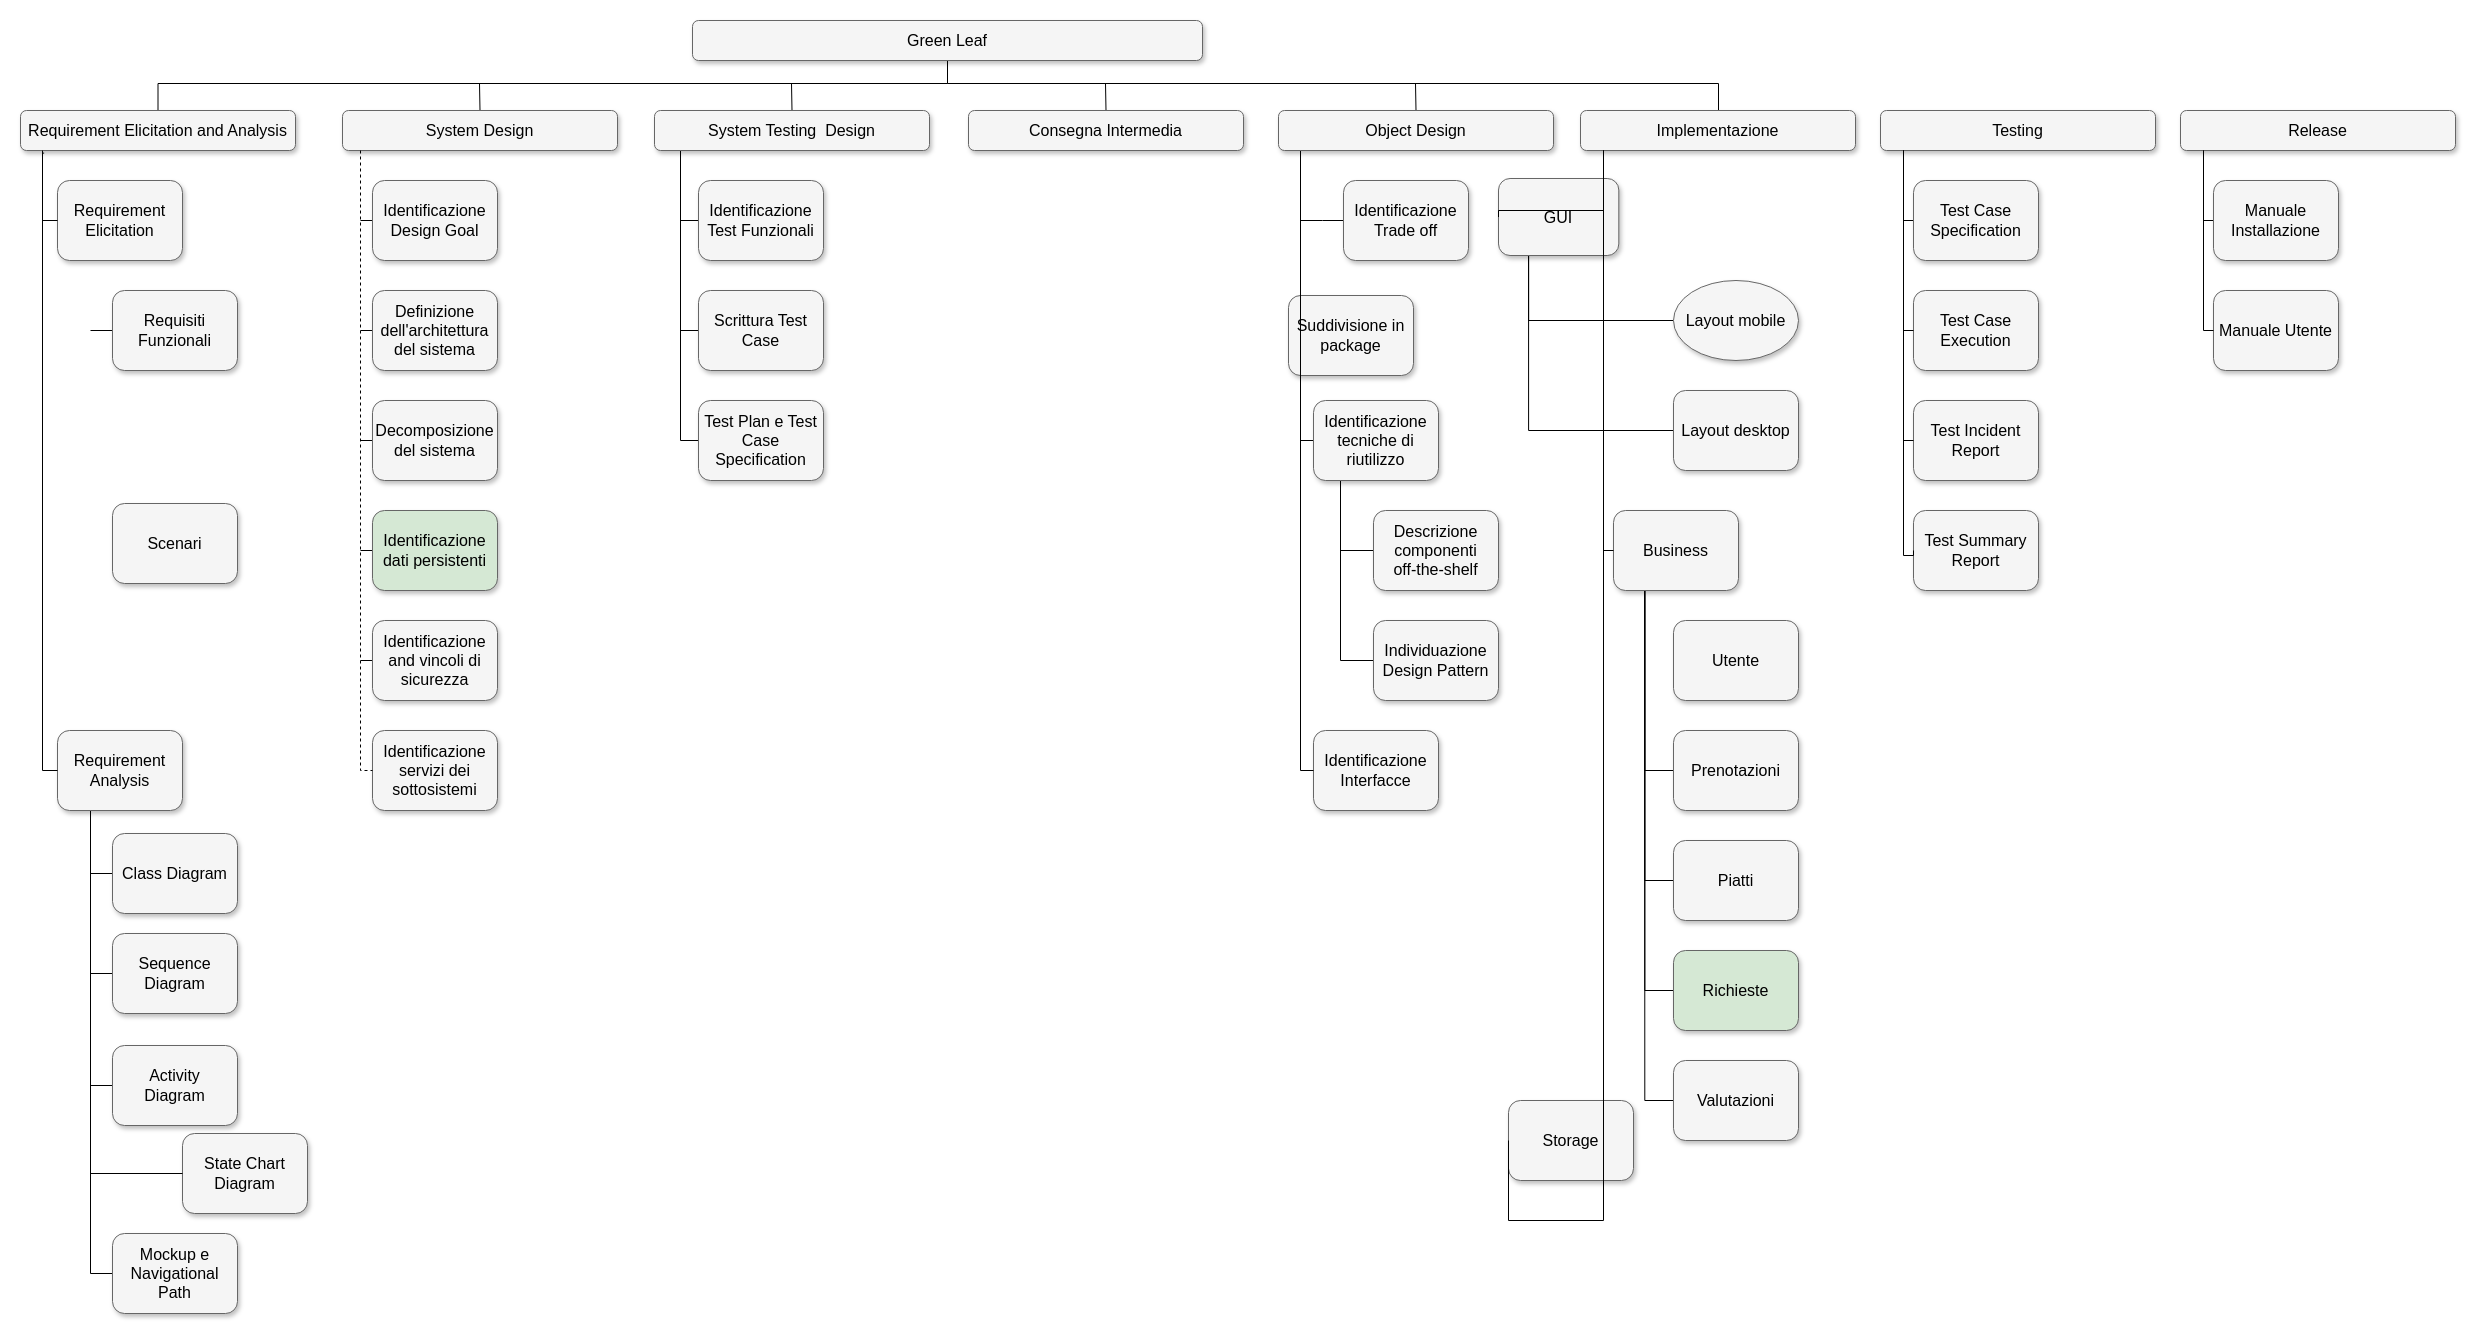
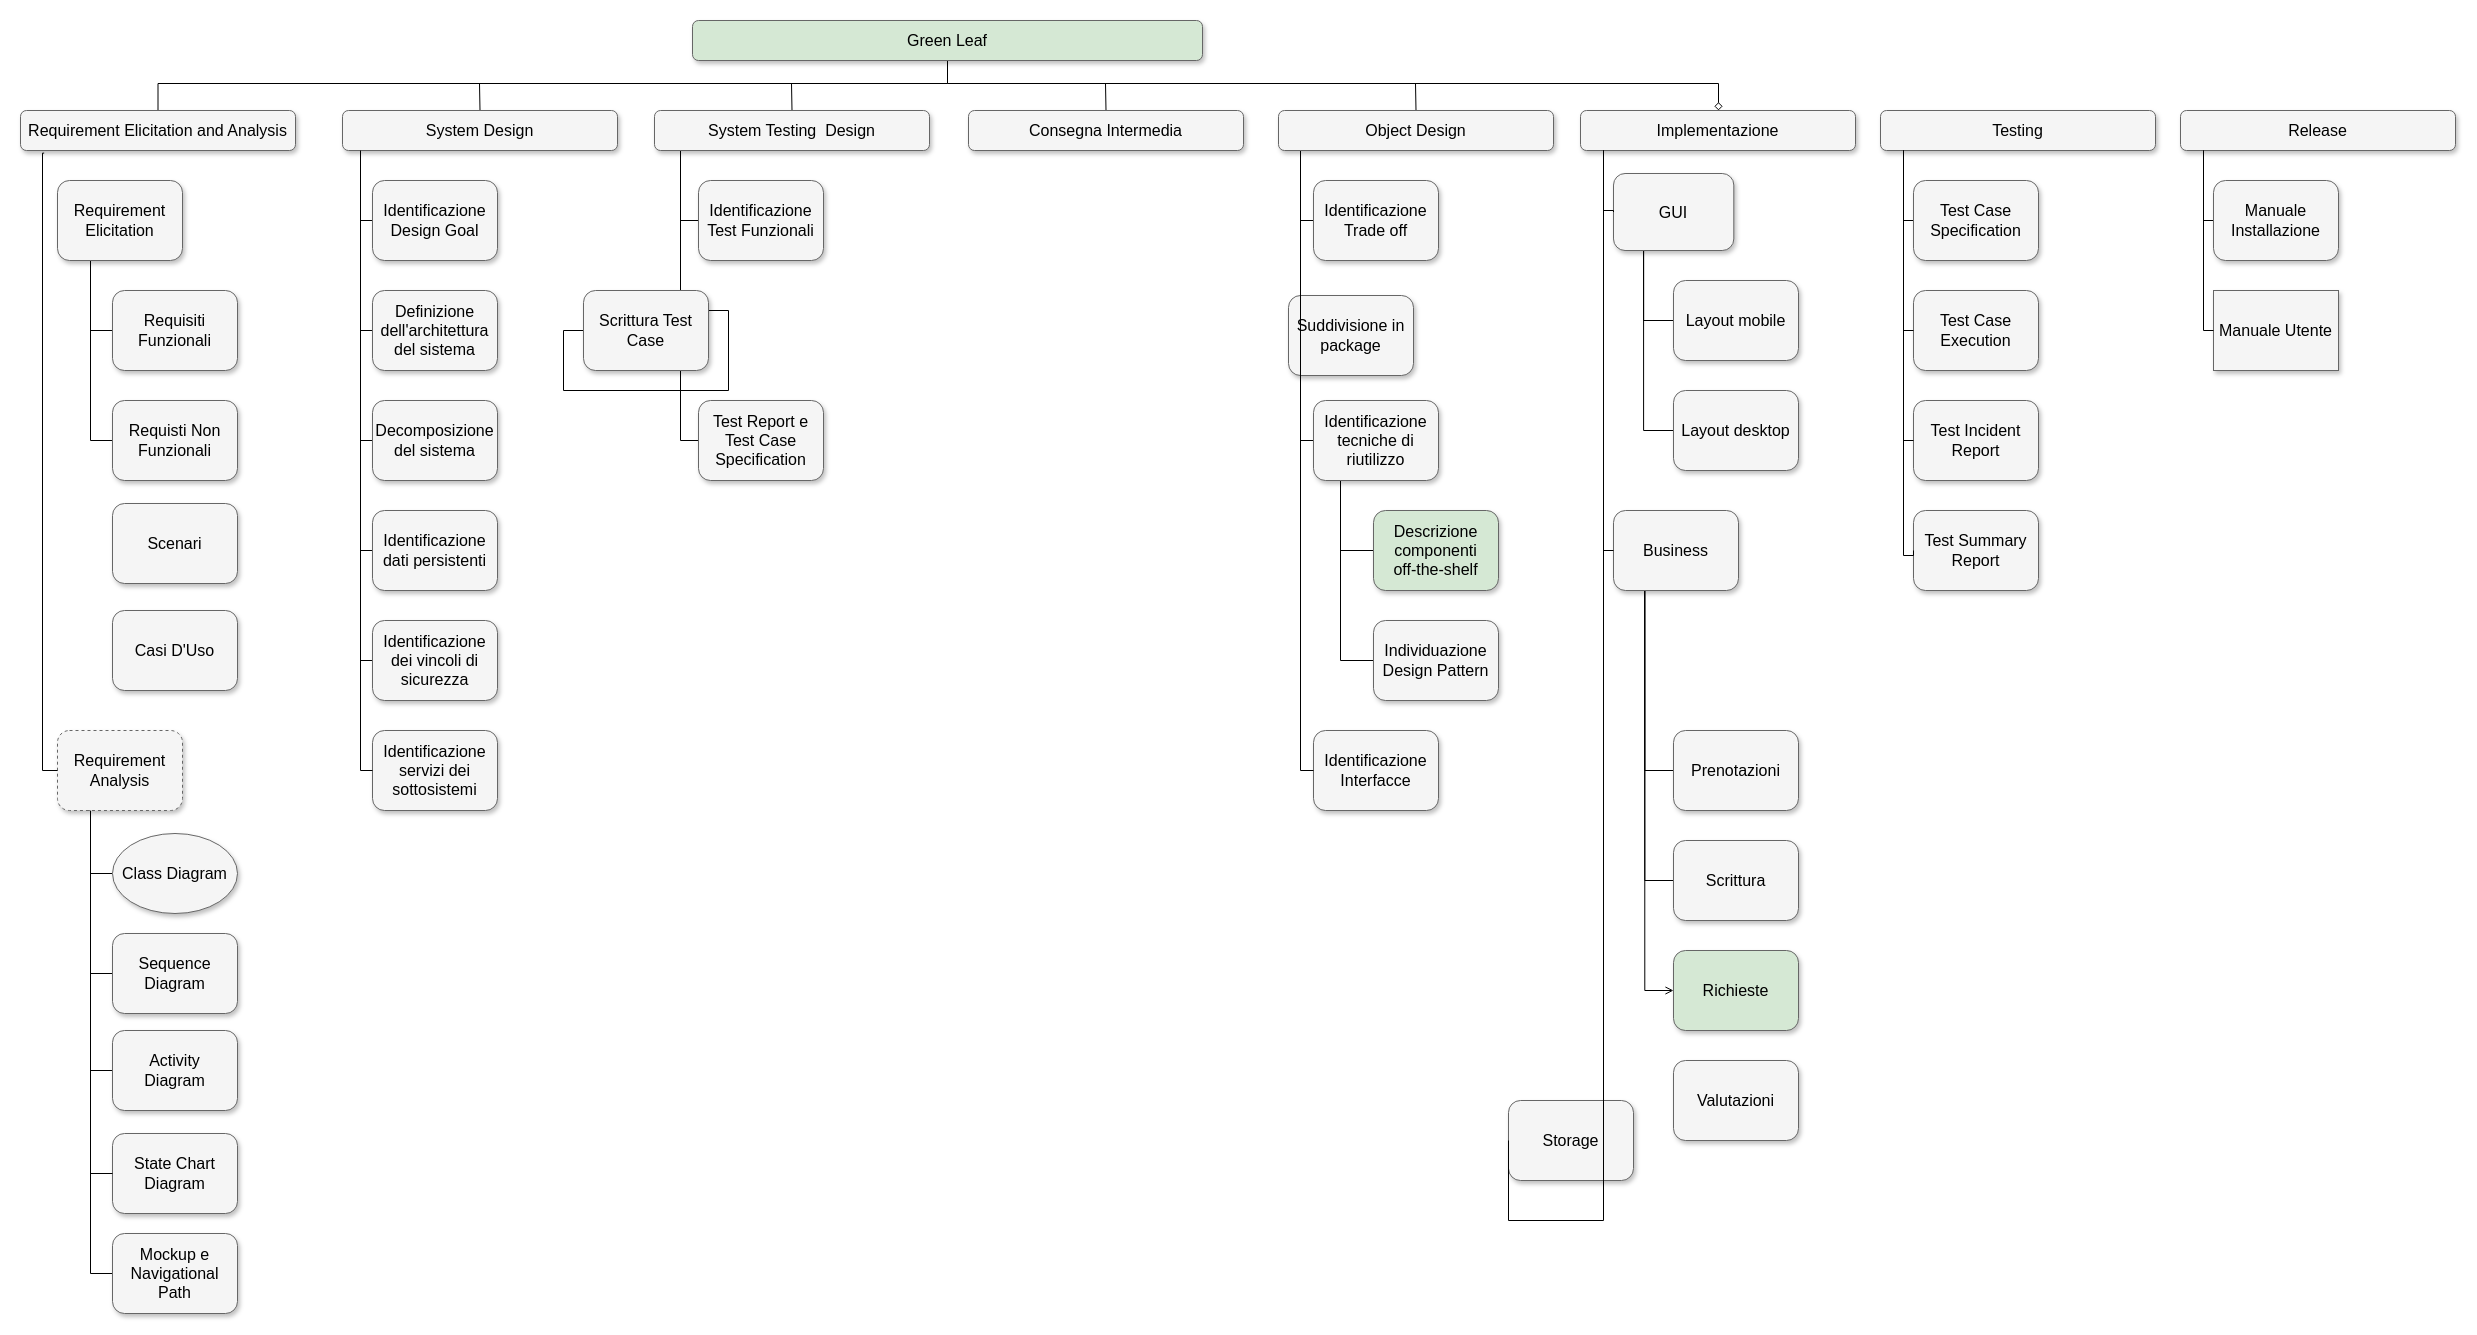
node "Green Leaf": fillcolor #f5f5f5 -> #d5e8d4
edge "Green Leaf" -- "Implementazione": arrowhead none -> diamond
node "GUI": moved (1559, 217) -> (1674, 212)
edge "Requirement Elicitation and Analysis" -- "Requirement Elicitation": removed
node "Identificazione Trade off": moved (1406, 221) -> (1376, 221)
node "Layout mobile": shape ellipse -> rounded rectangle
node "Scrittura Test Case": moved (761, 331) -> (646, 331)
node "Manuale Utente": shape rounded rectangle -> rectangle
edge "Requirement Elicitation" -- "Requisti Non Funzionali": added
node "Requisti Non Funzionali": added
node "Test Plan e Test Case Specification": label "Test Plan e Test Case Specification" -> "Test Report e Test Case Specification"
edge "System Design" -- "Identificazione servizi dei sottosistemi": style dashed -> solid
node "Identificazione dati persistenti": fillcolor #d5e8d4 -> #f5f5f5
node "Descrizione componenti off-the-shelf": fillcolor #f5f5f5 -> #d5e8d4
node "Casi D'Uso": added
node "Identificazione and vincoli di sicurezza": label "Identificazione and vincoli di sicurezza" -> "Identificazione dei vincoli di sicurezza"
node "Utente": removed
node "Requirement Analysis": style solid -> dashed
node "Class Diagram": shape rounded rectangle -> ellipse
node "Piatti": label "Piatti" -> "Scrittura"
edge "Business" -- "Richieste": arrowhead none -> open
edge "Business" -- "Valutazioni": removed
node "Activity Diagram": moved (175, 1086) -> (175, 1071)
node "State Chart Diagram": moved (245, 1174) -> (175, 1174)
